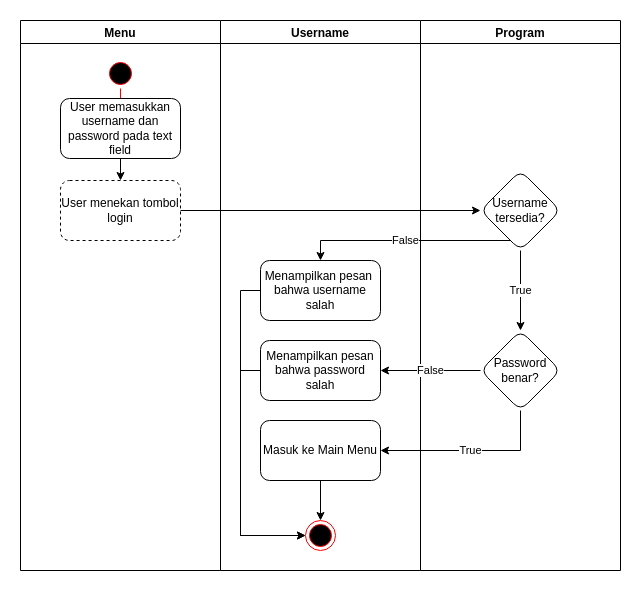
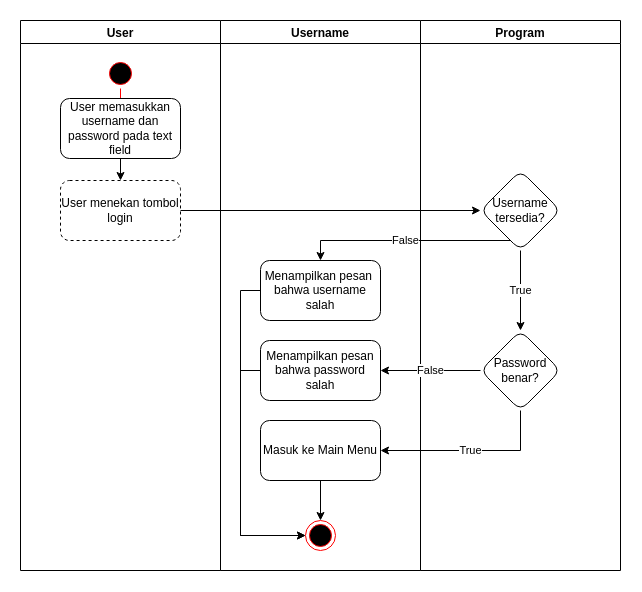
node "Menu": label "Menu" -> "User"
